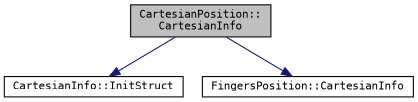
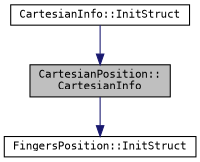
edge "CartesianPosition:: CartesianInfo" -> "CartesianInfo::InitStruct": reversed
node "FingersPosition::CartesianInfo": label "FingersPosition::CartesianInfo" -> "FingersPosition::InitStruct"
